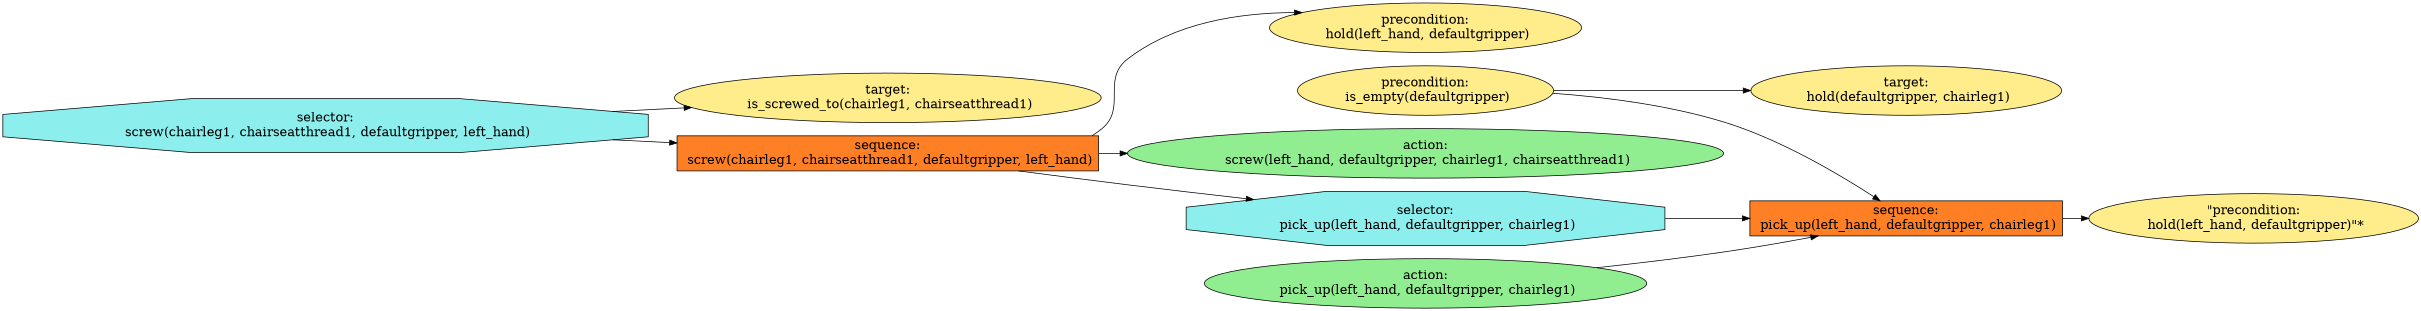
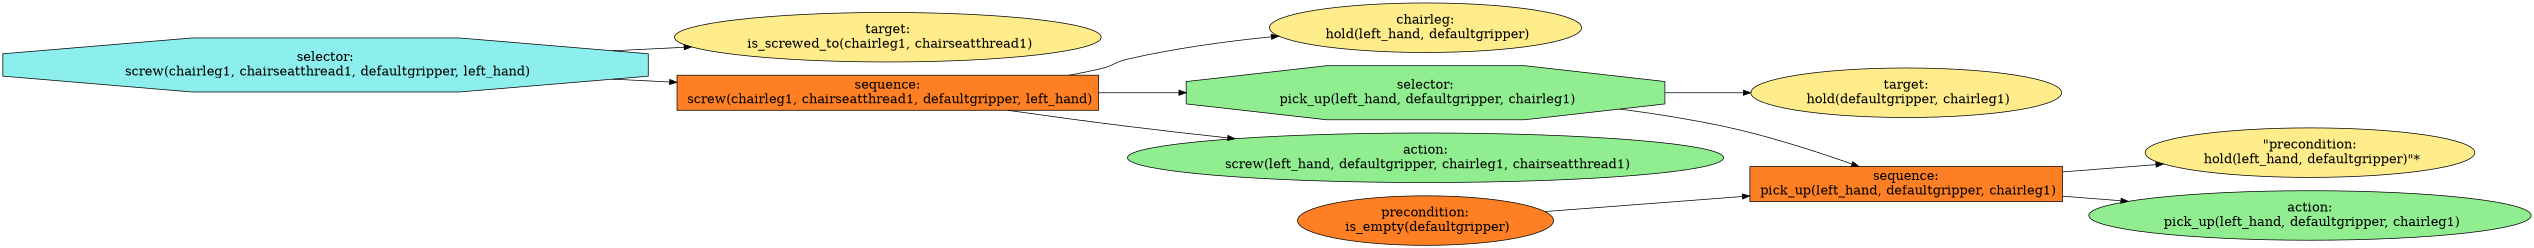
node "precondition: hold(left_hand, defaultgripper)": label "precondition: hold(left_hand, defaultgripper)" -> "chairleg: hold(left_hand, defaultgripper)"
node "precondition: is_empty(defaultgripper)": fillcolor lightgoldenrod1 -> chocolate1
edge "precondition: is_empty(defaultgripper)" -> "target: hold(defaultgripper, chairleg1)": now "selector: pick_up(left_hand, defaultgripper, chairleg1)" -> "target: hold(defaultgripper, chairleg1)"
node "selector: pick_up(left_hand, defaultgripper, chairleg1)": fillcolor darkslategray2 -> lightgreen
edge "action: pick_up(left_hand, defaultgripper, chairleg1)" -> "sequence: pick_up(left_hand, defaultgripper, chairleg1)": reversed
